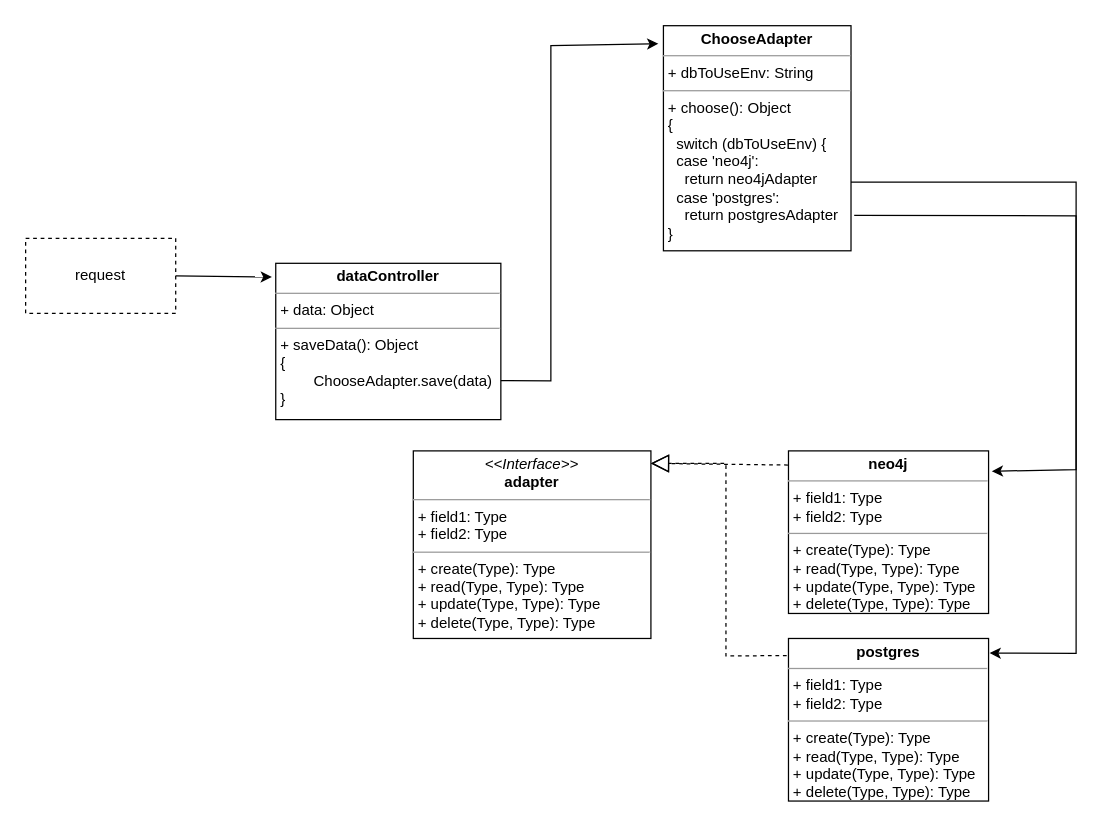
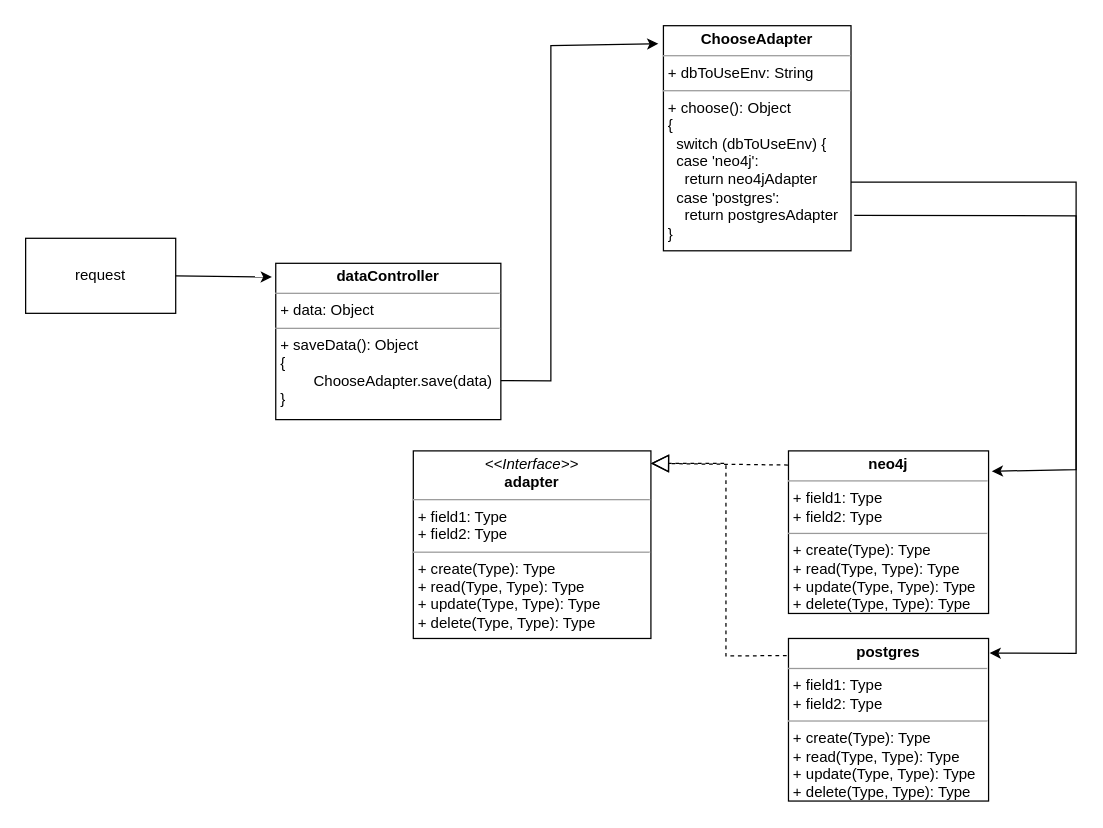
node "request": style dashed -> solid
